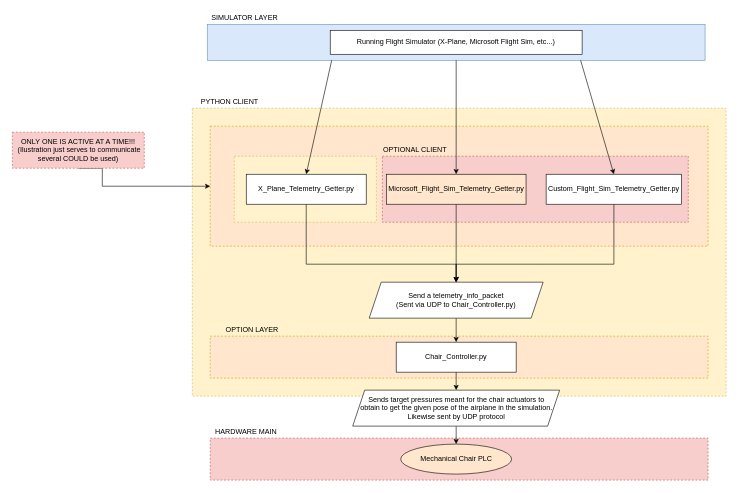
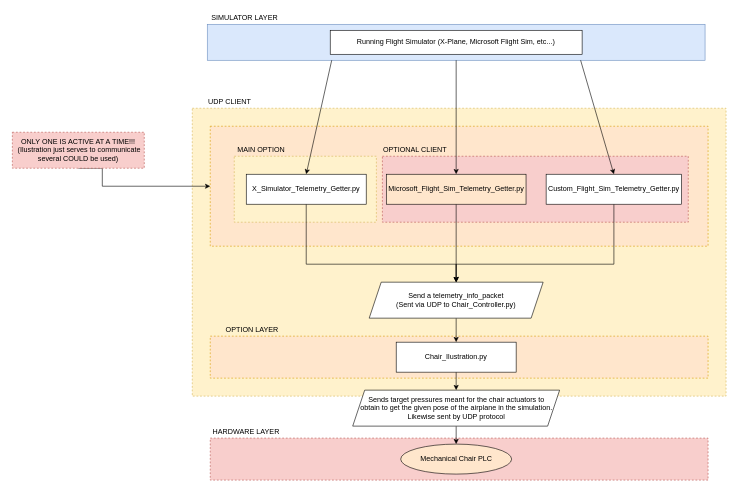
node "PYTHON CLIENT": label "PYTHON CLIENT" -> "UDP CLIENT"
node "MAIN OPTION": added
node "X_Plane_Telemetry_Getter.py": label "X_Plane_Telemetry_Getter.py" -> "X_Simulator_Telemetry_Getter.py"
node "Chair_Controller.py": label "Chair_Controller.py" -> "Chair_Ilustration.py"
node "HARDWARE MAIN": label "HARDWARE MAIN" -> "HARDWARE LAYER"
